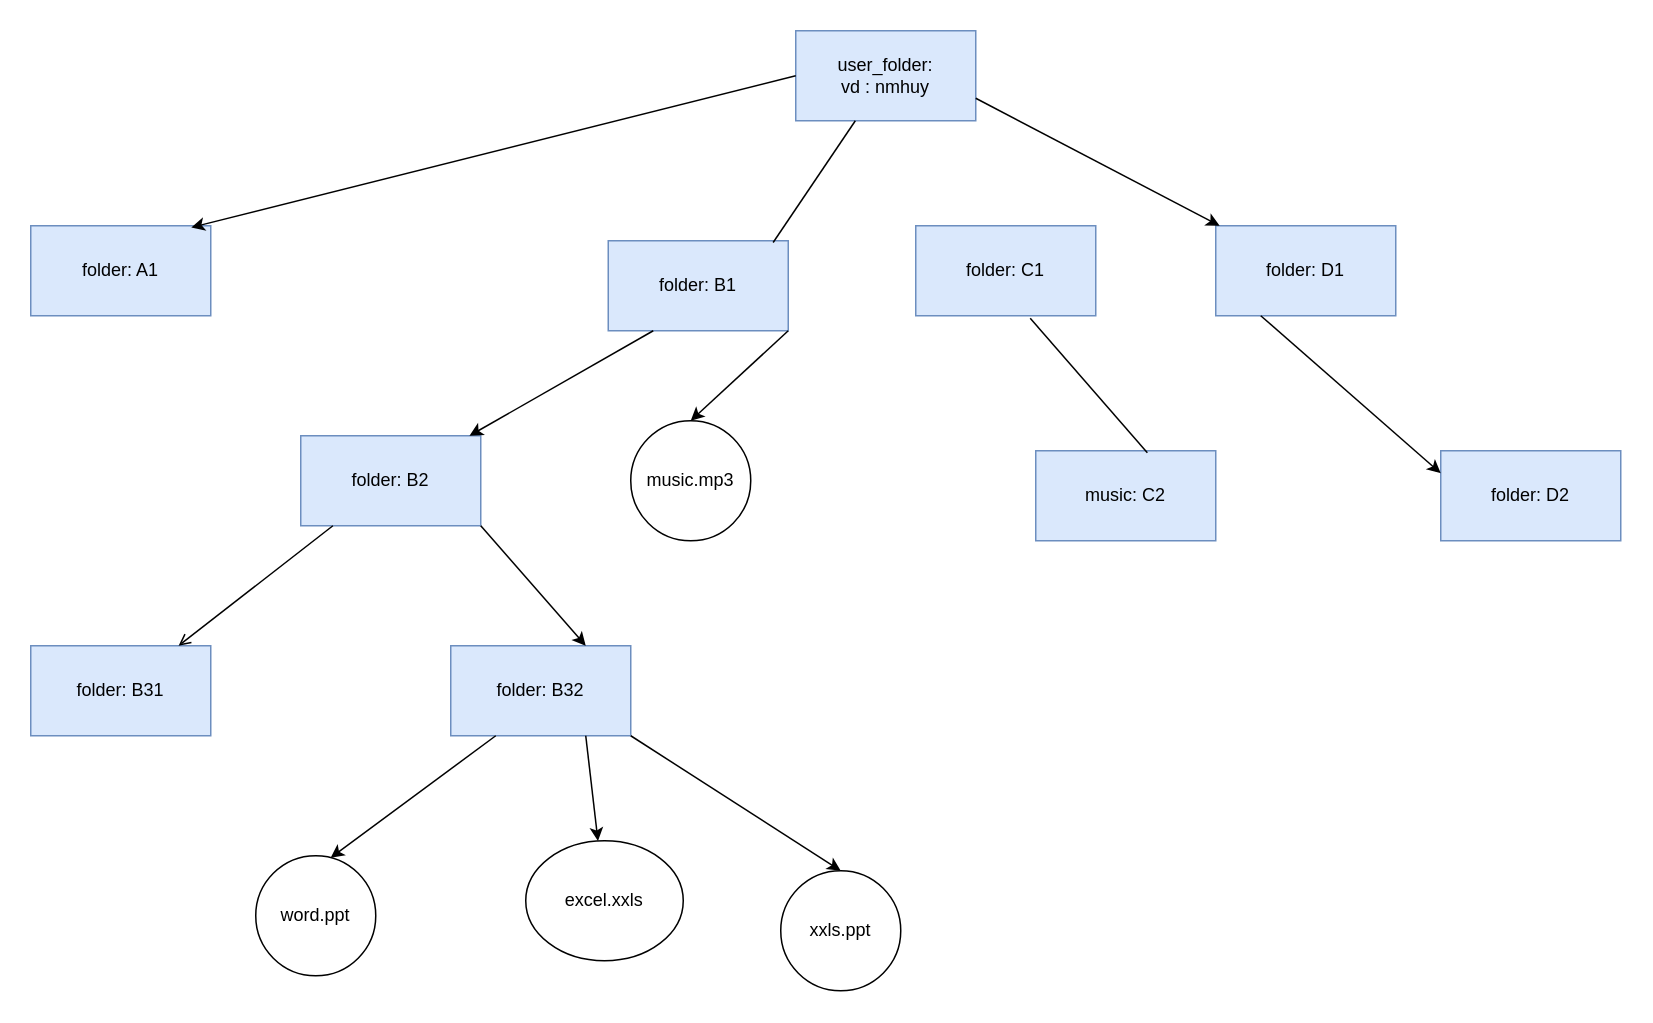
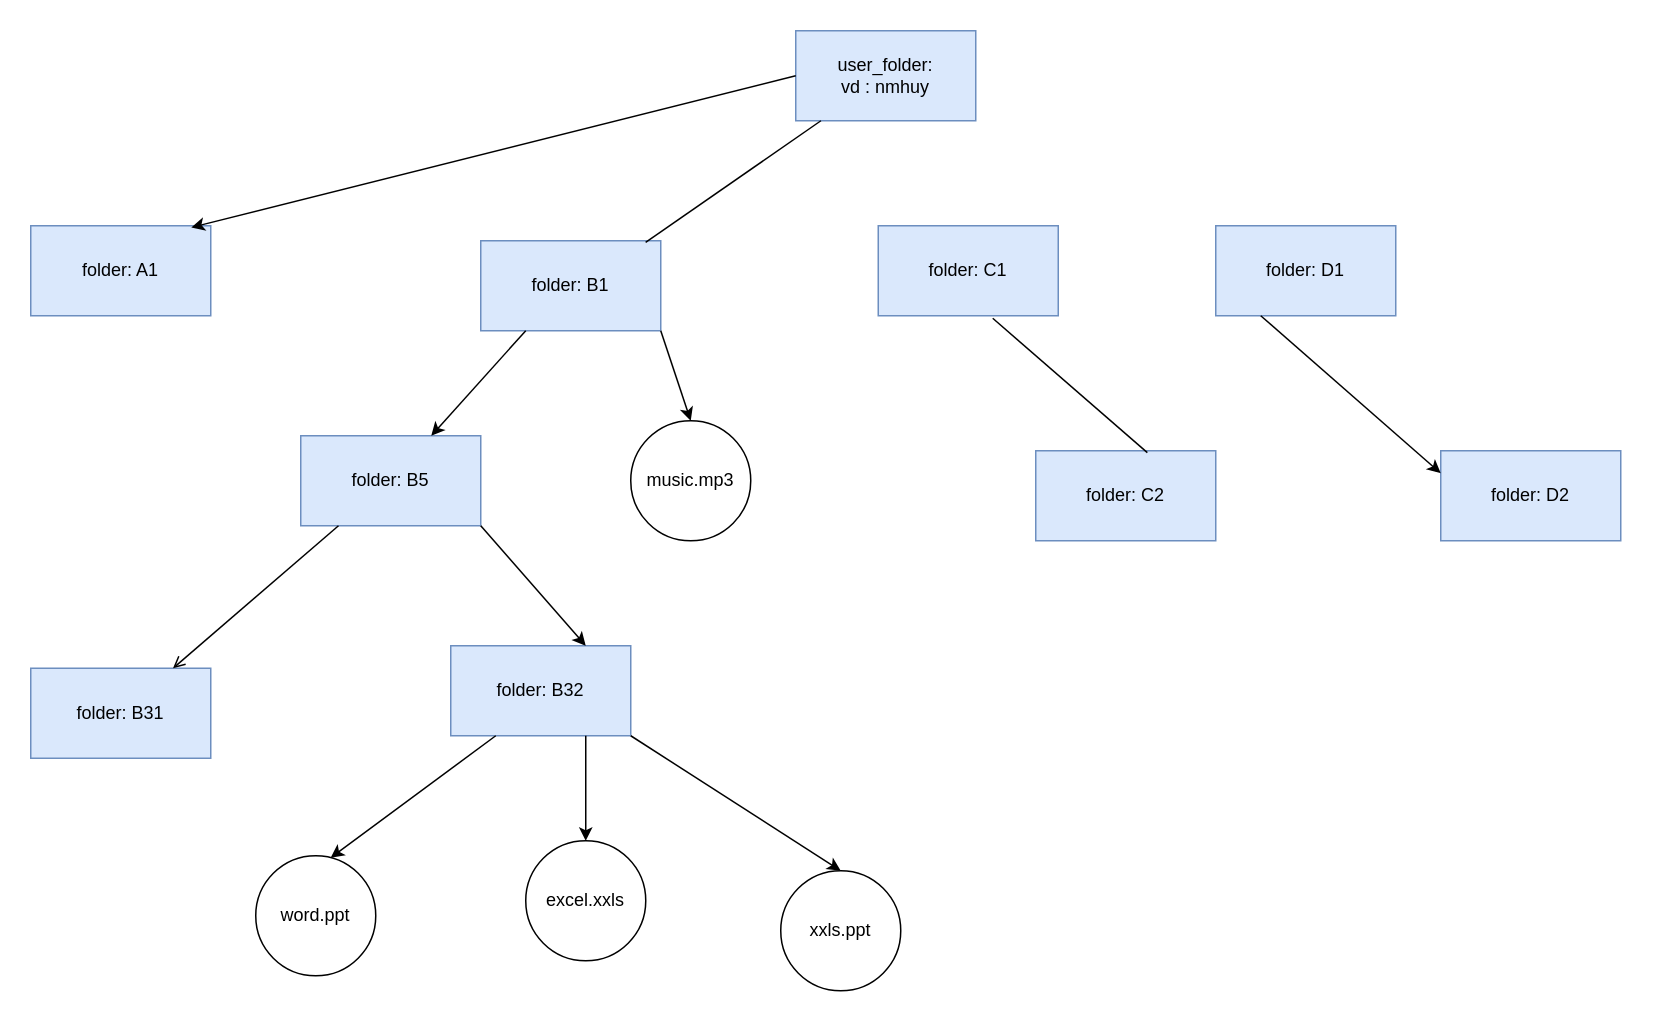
edge "user_folder: vd : nmhuy" -> "folder: D1": removed
node "folder: C1": moved (1006, 271) -> (968, 271)
node "folder: B1": moved (698, 286) -> (571, 286)
node "folder: B2": label "folder: B2" -> "folder: B5"
node "music: C2": label "music: C2" -> "folder: C2"
node "folder: B31": moved (121, 691) -> (121, 713)
node "excel.xxls": size 158x120 -> 120x120
